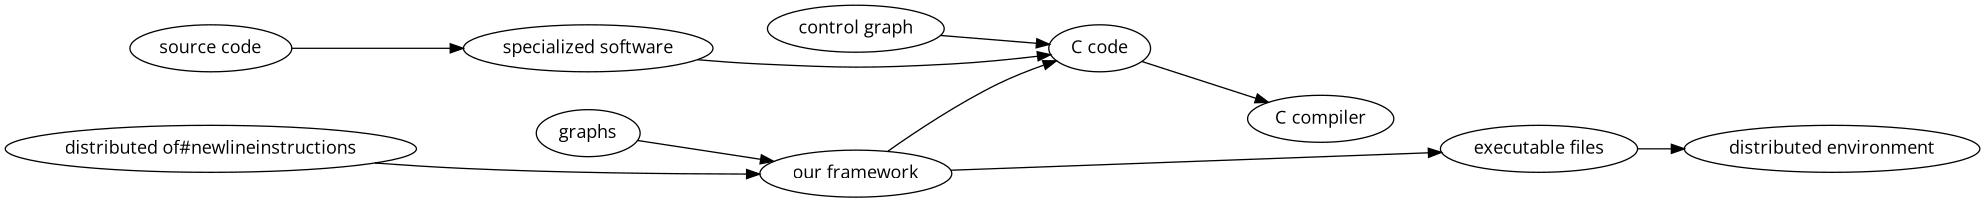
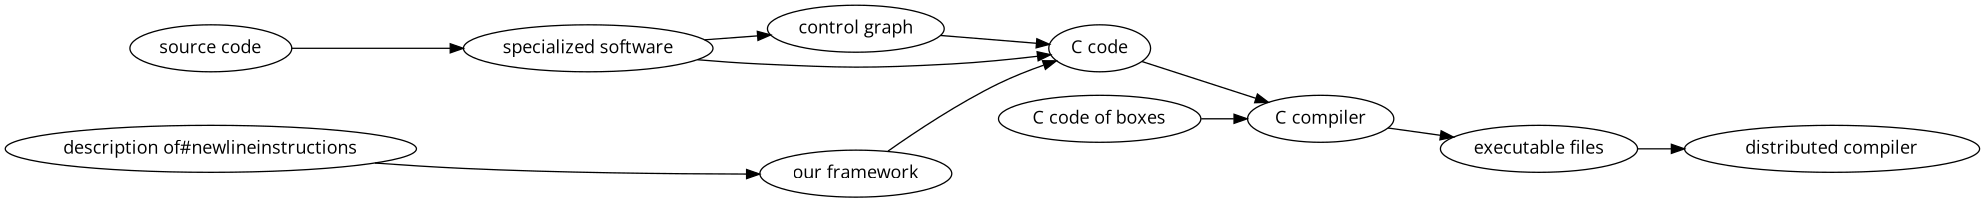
edge "specialized software" -> "control graph": added
node "C code of boxes": added
node "graphs": removed
node "distributed of#newlineinstructions": label "distributed of#newlineinstructions" -> "description of#newlineinstructions"
node "distributed environment": label "distributed environment" -> "distributed compiler"
edge "our framework" -> "executable files": now "C compiler" -> "executable files"
